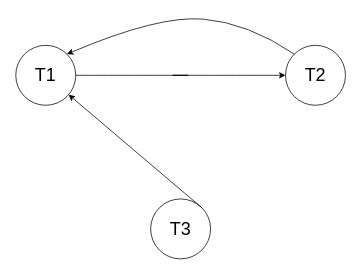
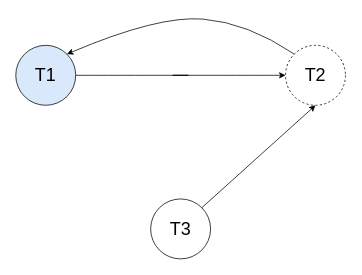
node "T1": fillcolor #ffffff -> #dae8fc
node "T2": style solid -> dashed
edge "T3" -> "T1": now "T3" -> "T2"
